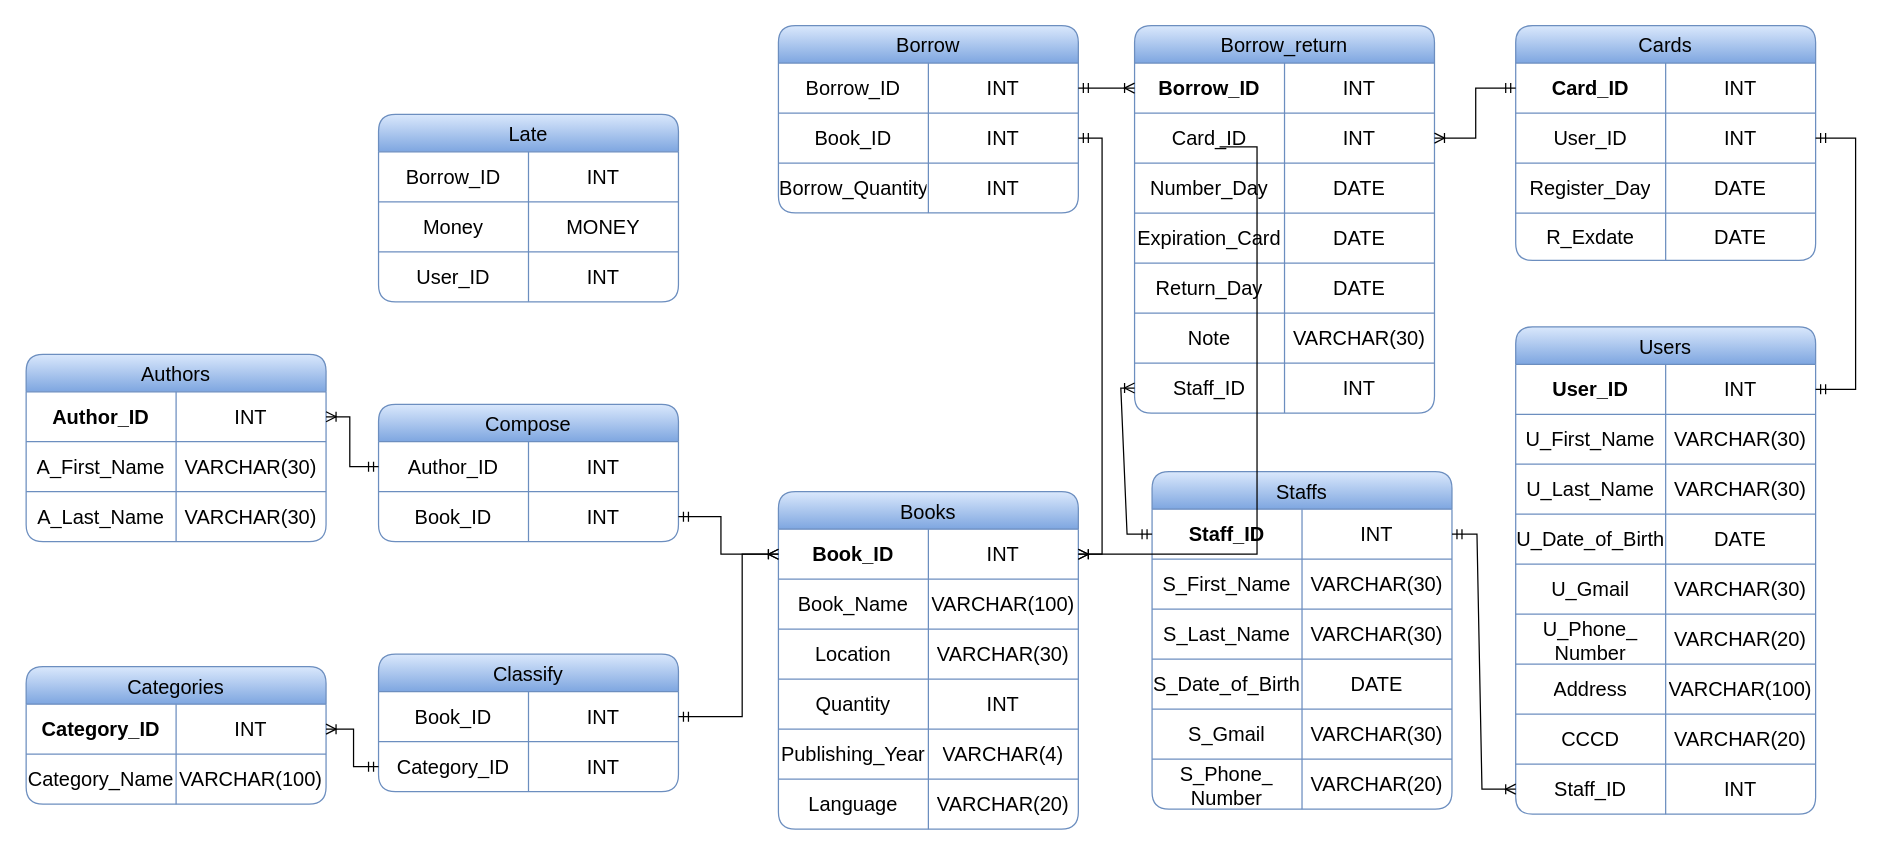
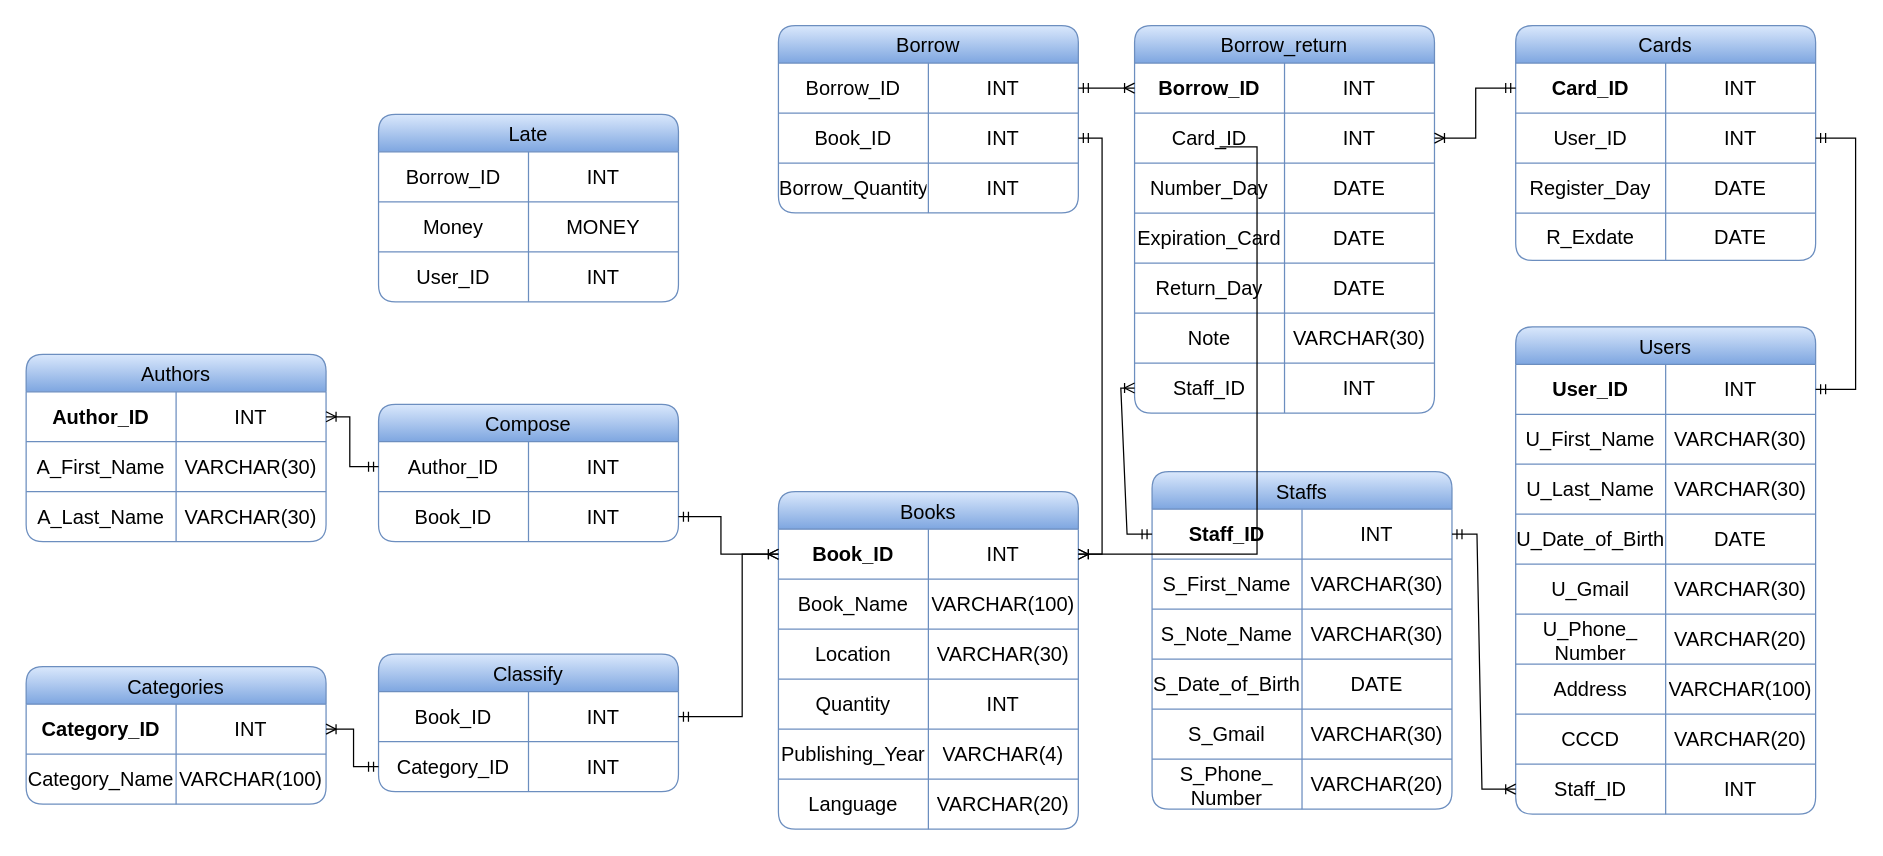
node "S_Last_Name": label "S_Last_Name" -> "S_Note_Name"
